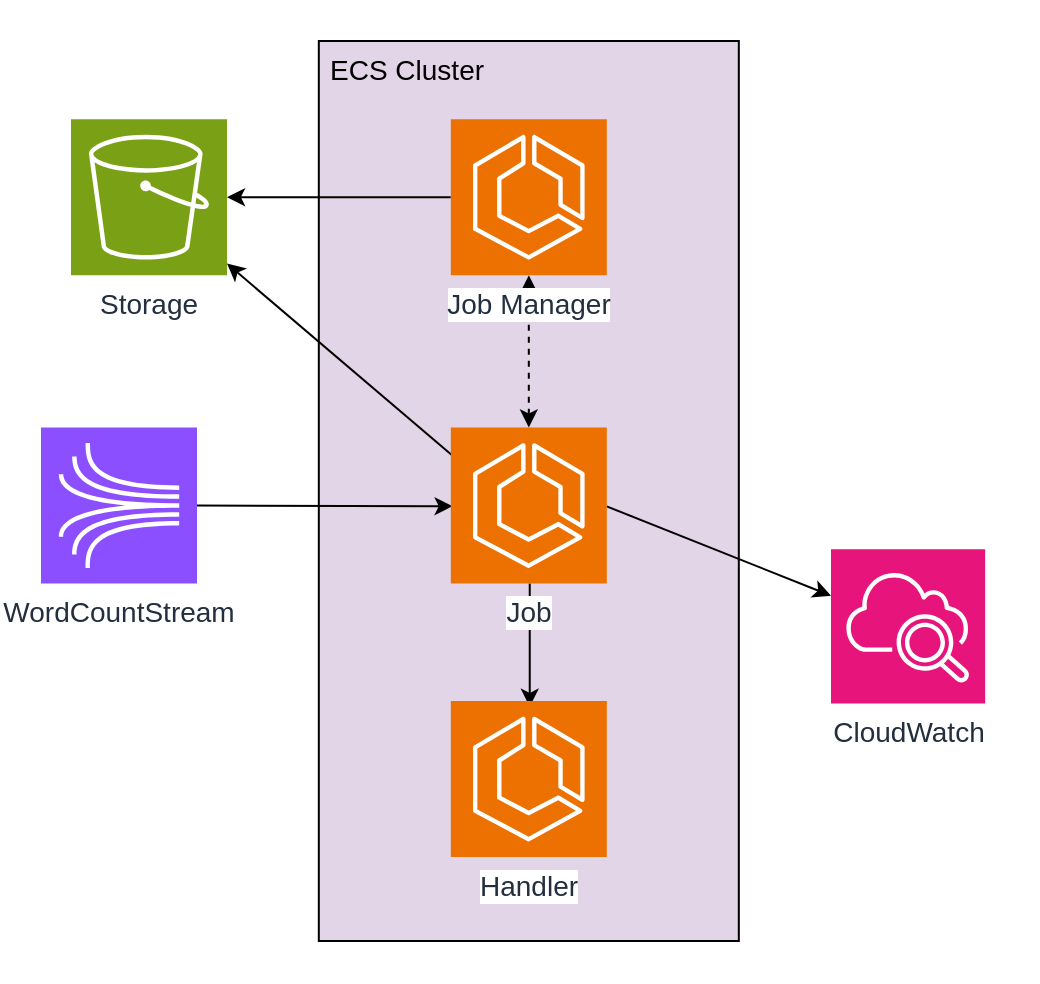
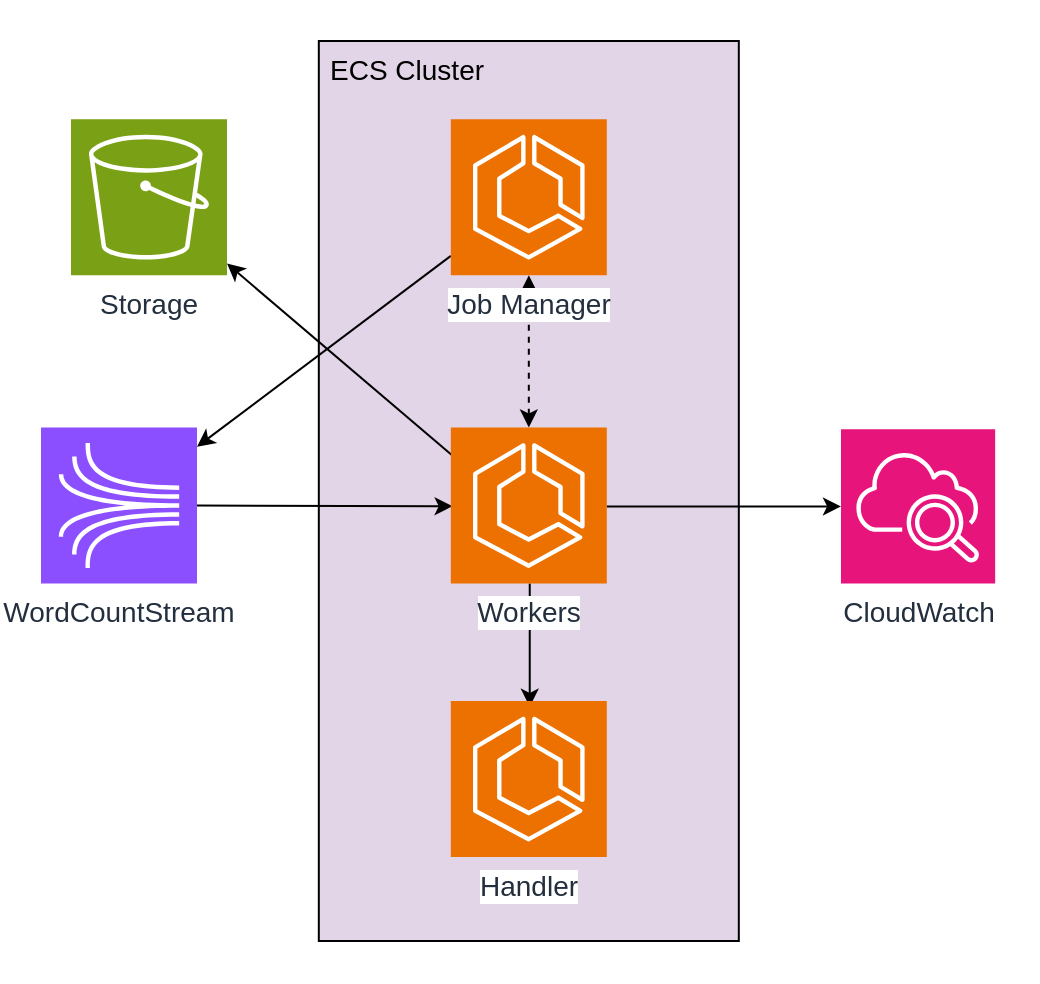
edge "Job Manager" -> "Storage": now "Job Manager" -> "WordCountStream"
node "Job": label "Job" -> "Workers"
node "CloudWatch": moved (908, 626) -> (918, 506)
